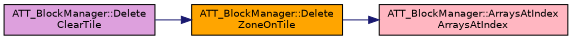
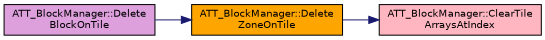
node "ATT_BlockManager::Delete ClearTile": label "ATT_BlockManager::Delete ClearTile" -> "ATT_BlockManager::Delete BlockOnTile"
node "ATT_BlockManager::ArraysAtIndex ArraysAtIndex": label "ATT_BlockManager::ArraysAtIndex ArraysAtIndex" -> "ATT_BlockManager::ClearTile ArraysAtIndex"
